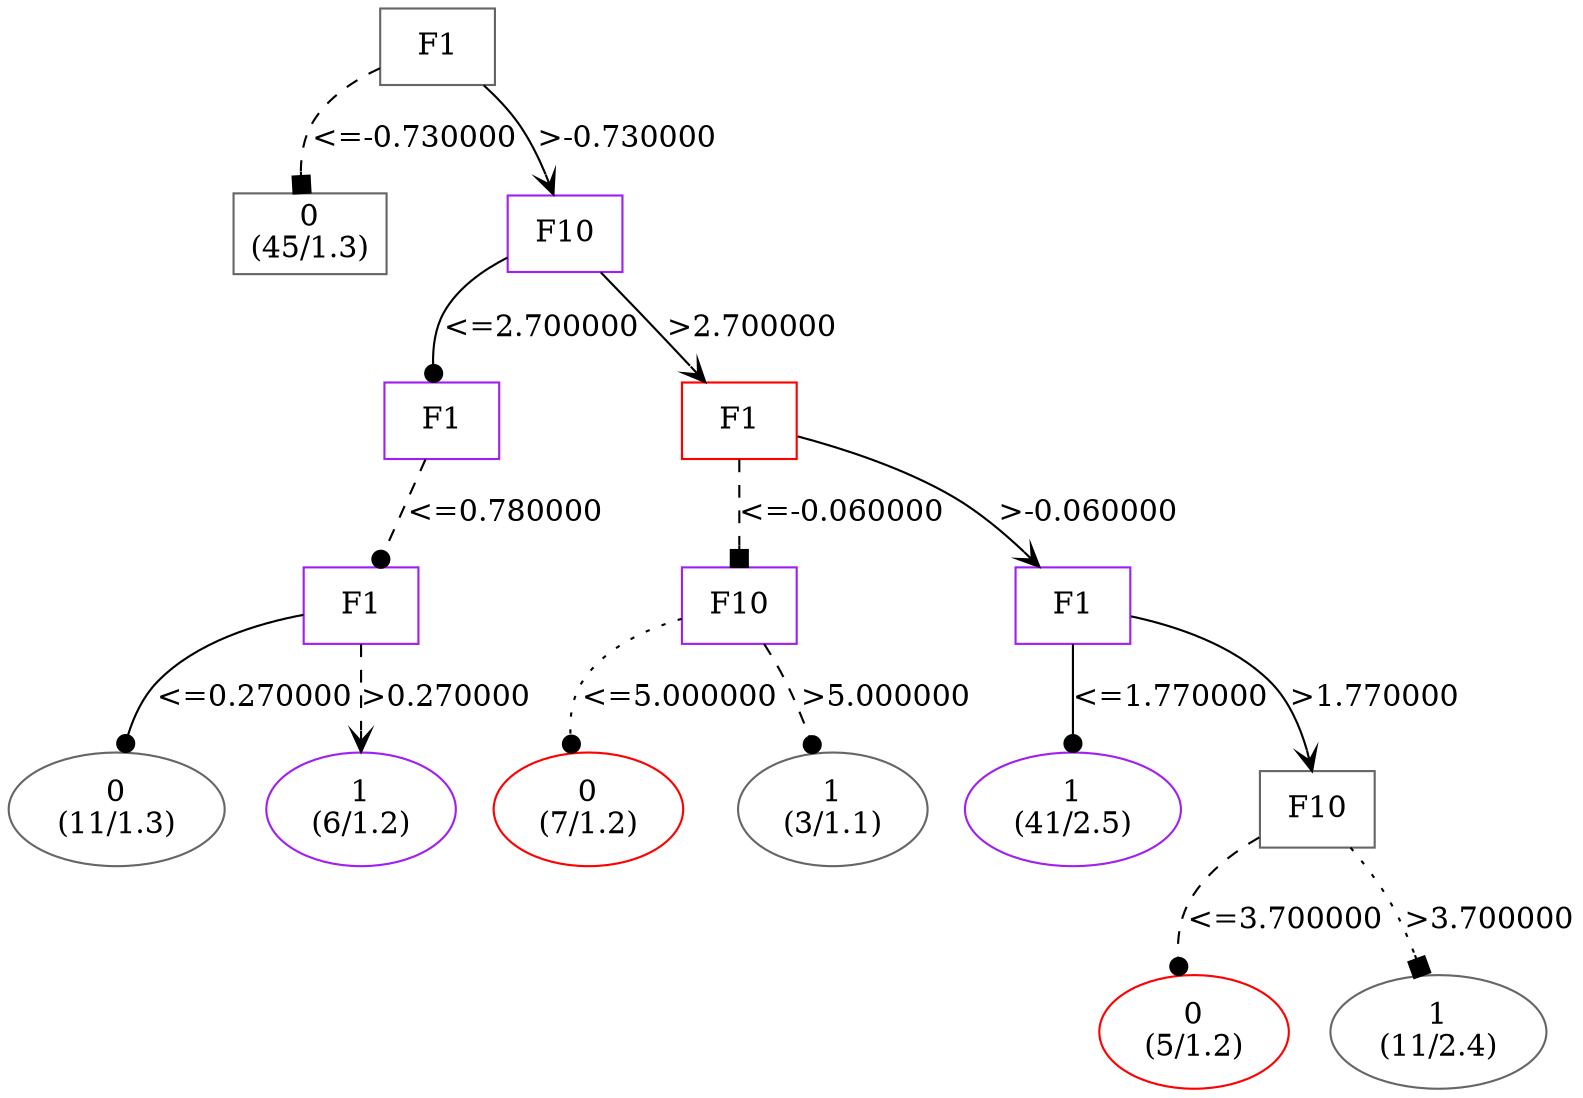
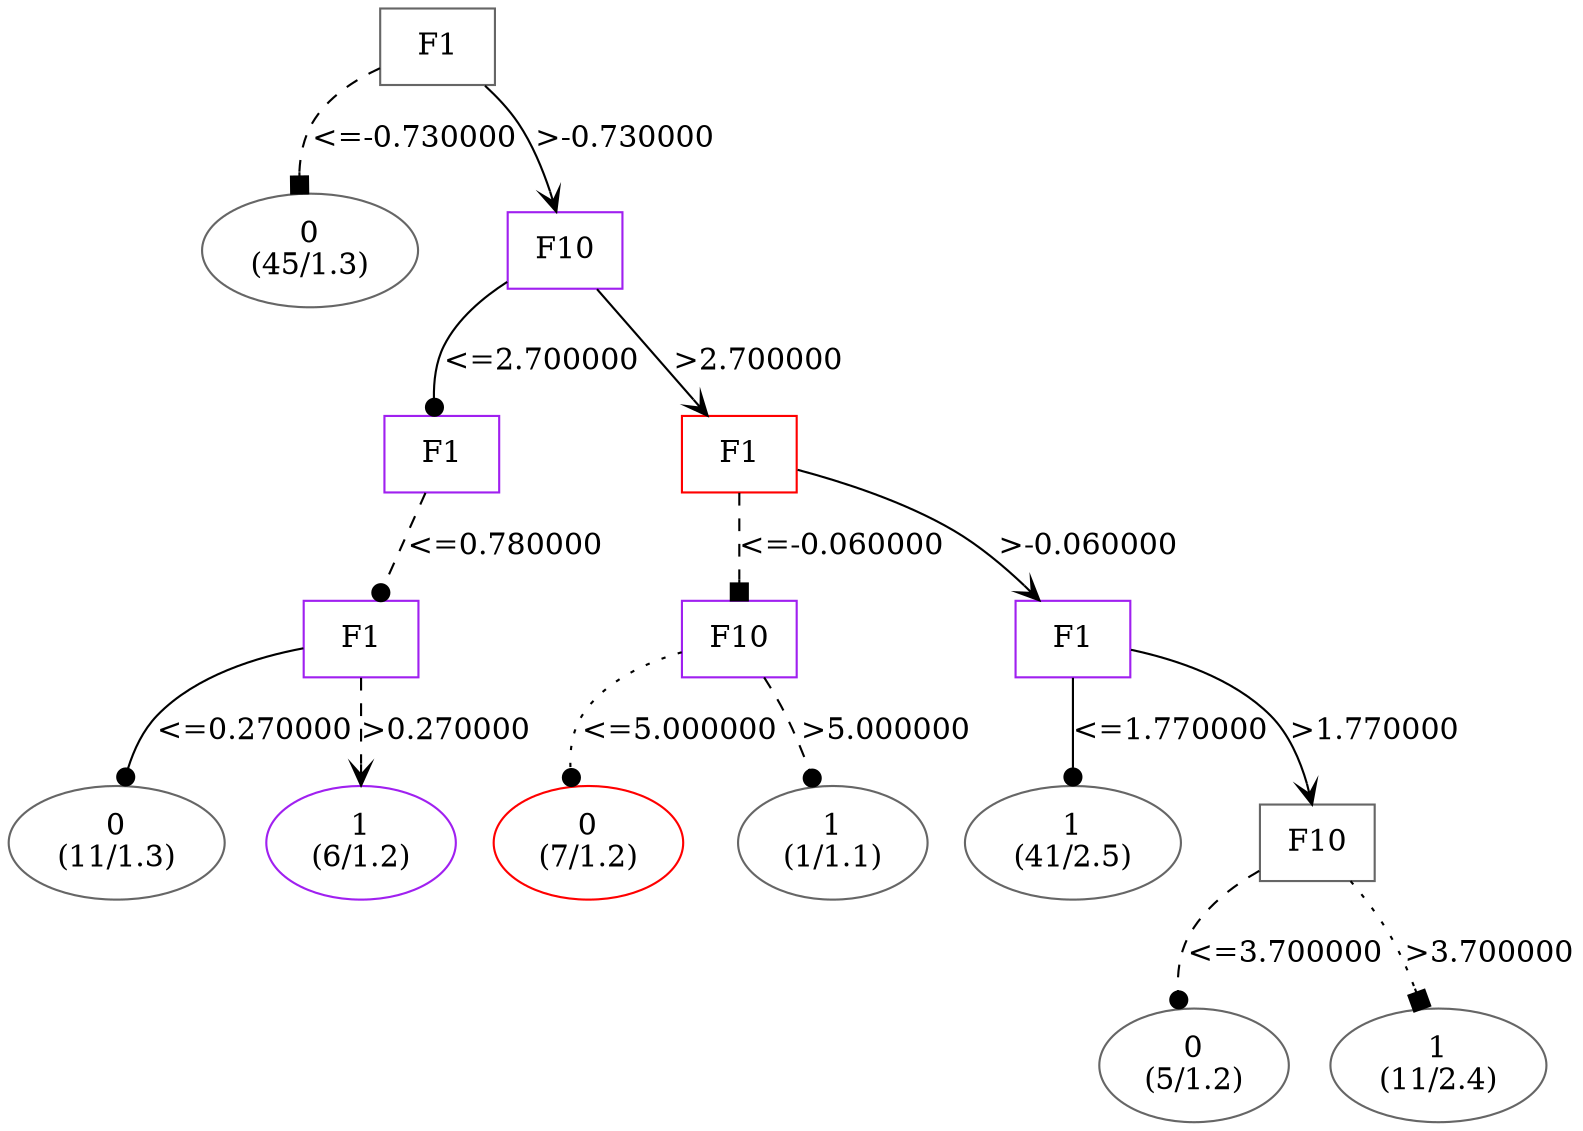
node "0 (45/1.3)": shape box -> ellipse
node "1 (3/1.1)": label "1 (3/1.1)" -> "1 (1/1.1)"
node "1 (41/2.5)": color purple -> gray40
node "0 (5/1.2)": color red -> gray40
